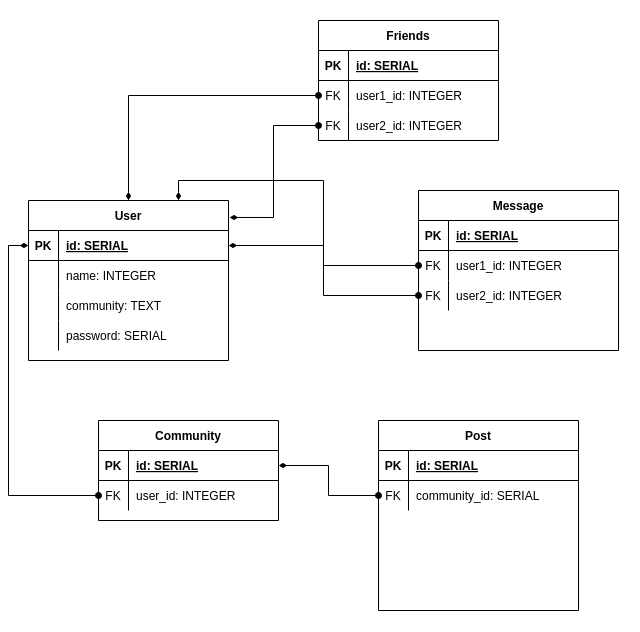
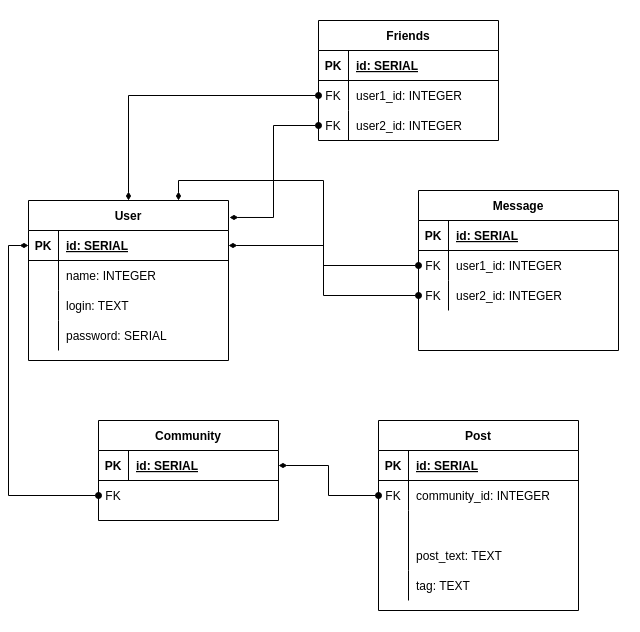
node "community: TEXT": label "community: TEXT" -> "login: TEXT"
node "user_id: INTEGER": removed
node "community_id: SERIAL": label "community_id: SERIAL" -> "community_id: INTEGER"
node "post_text: TEXT": added
node "tag: TEXT": added
